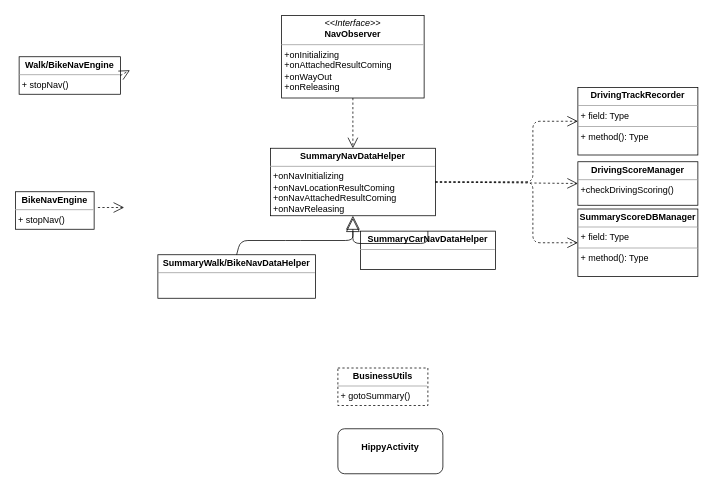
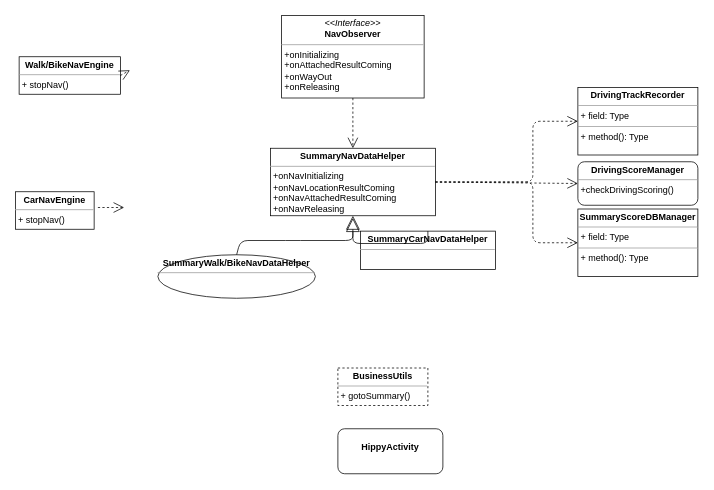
node "DrivingScoreManager +checkDrivingScoring()": shape rectangle -> rounded rectangle
node "BikeNavEngine + stopNav()": label "BikeNavEngine + stopNav()" -> "CarNavEngine + stopNav()"
node "SummaryWalk/BikeNavDataHelper": shape rectangle -> ellipse
